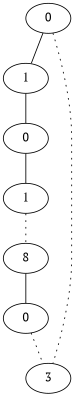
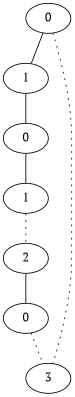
node "8": label "8" -> "2"
